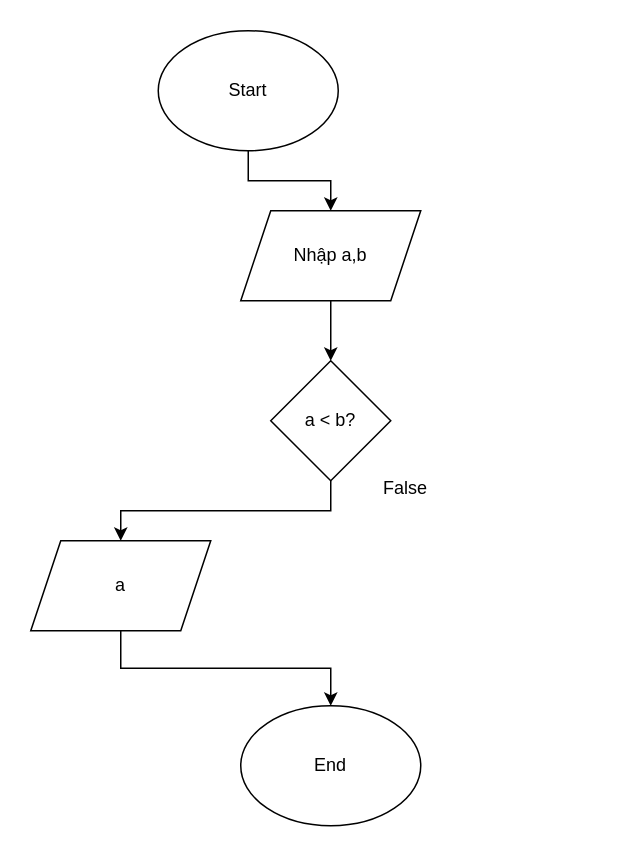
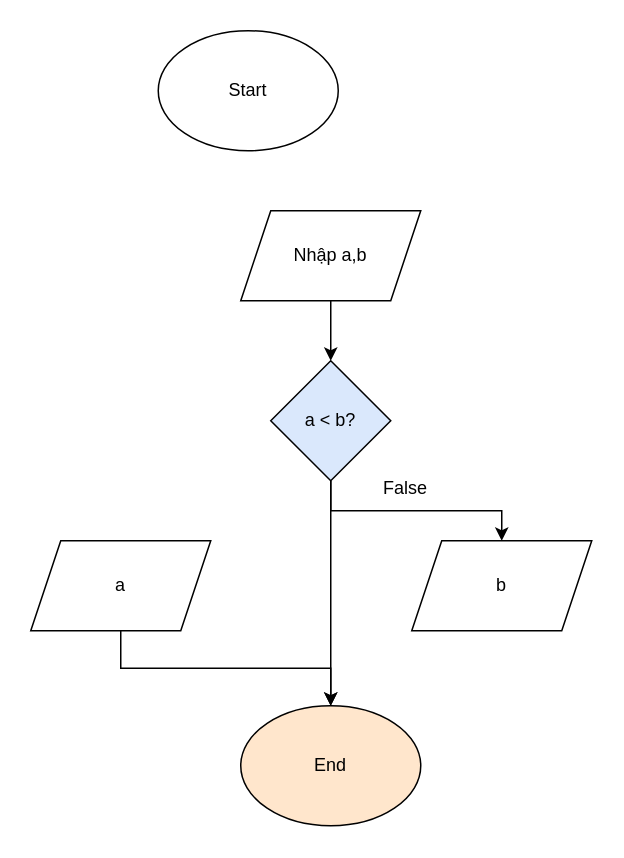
edge "Start" -> "Nhập a,b": removed
node "a < b?": fillcolor #ffffff -> #dae8fc
edge "a < b?" -> "a": now "a < b?" -> "End"
edge "a < b?" -> "b": added
node "b": added
node "End": fillcolor #ffffff -> #ffe6cc
